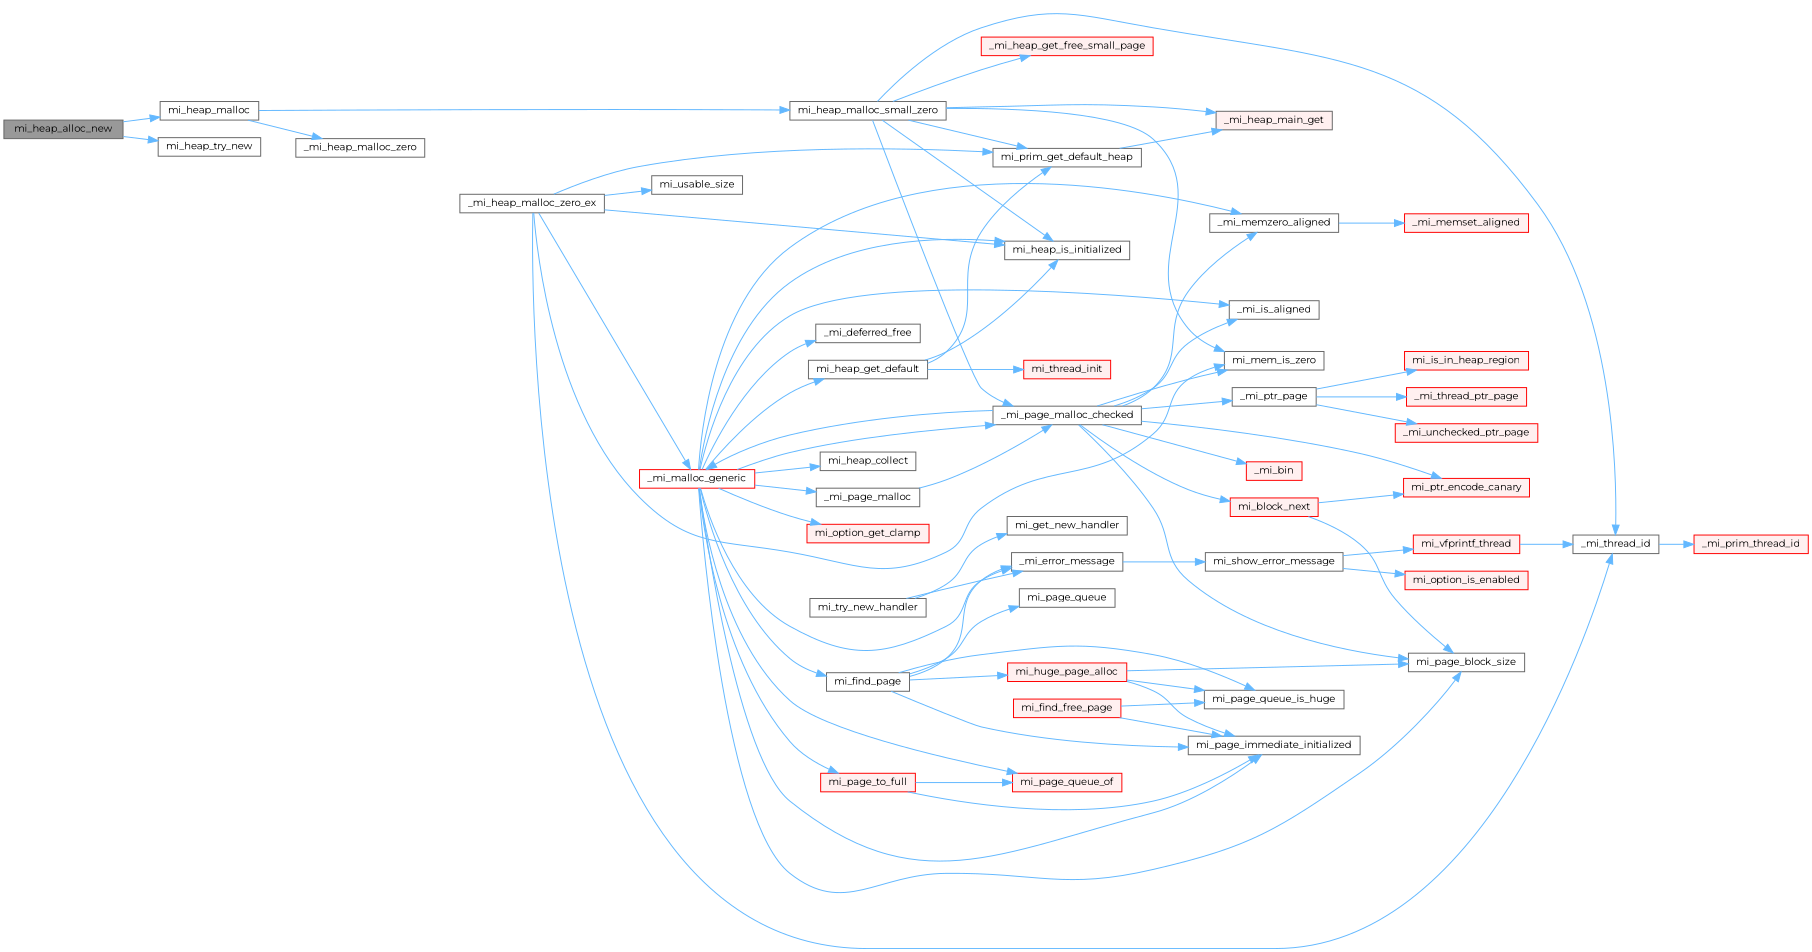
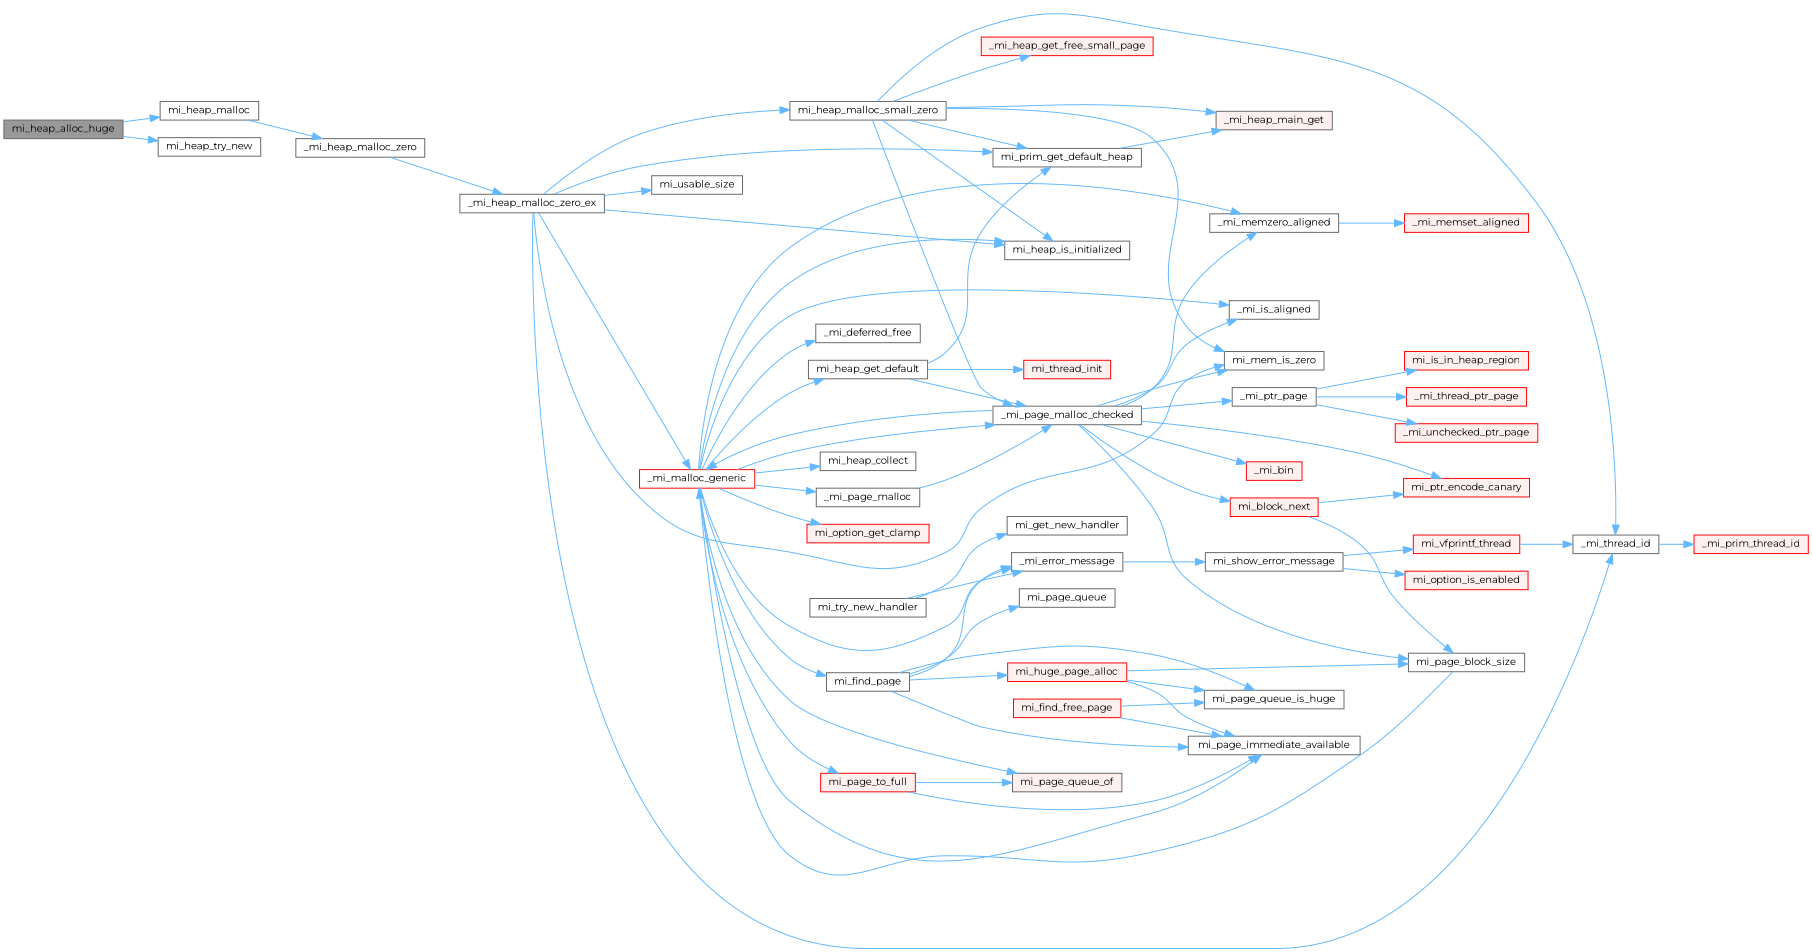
edge "mi_heap_malloc" -> "mi_heap_malloc_small_zero": now "_mi_heap_malloc_zero_ex" -> "mi_heap_malloc_small_zero"
node "mi_heap_alloc_new": label "mi_heap_alloc_new" -> "mi_heap_alloc_huge"
edge "_mi_heap_malloc_zero" -> "_mi_heap_malloc_zero_ex": added
edge "mi_heap_get_default" -> "mi_heap_is_initialized": now "mi_heap_get_default" -> "_mi_page_malloc_checked"
node "mi_page_immediate_initialized": label "mi_page_immediate_initialized" -> "mi_page_immediate_available"
node "mi_page_queue_of": color red -> grey40
edge "_mi_malloc_generic" -> "mi_page_block_size": reversed
